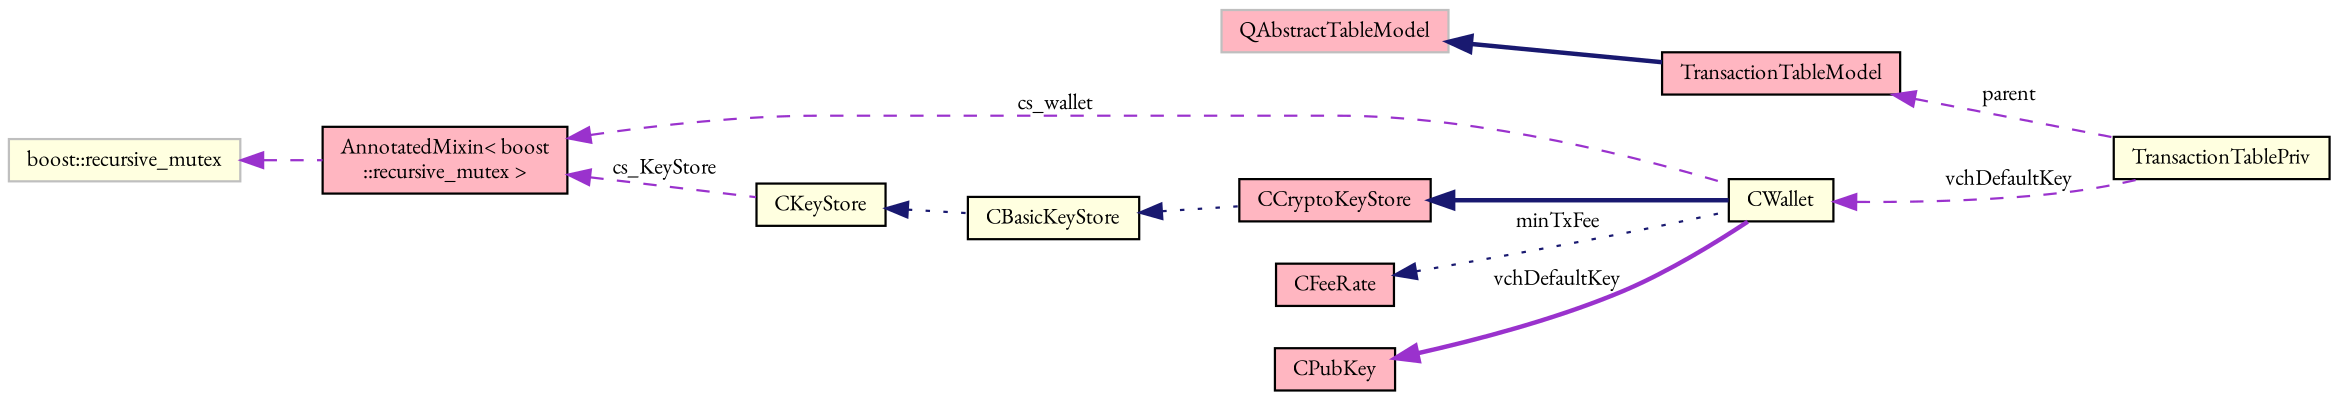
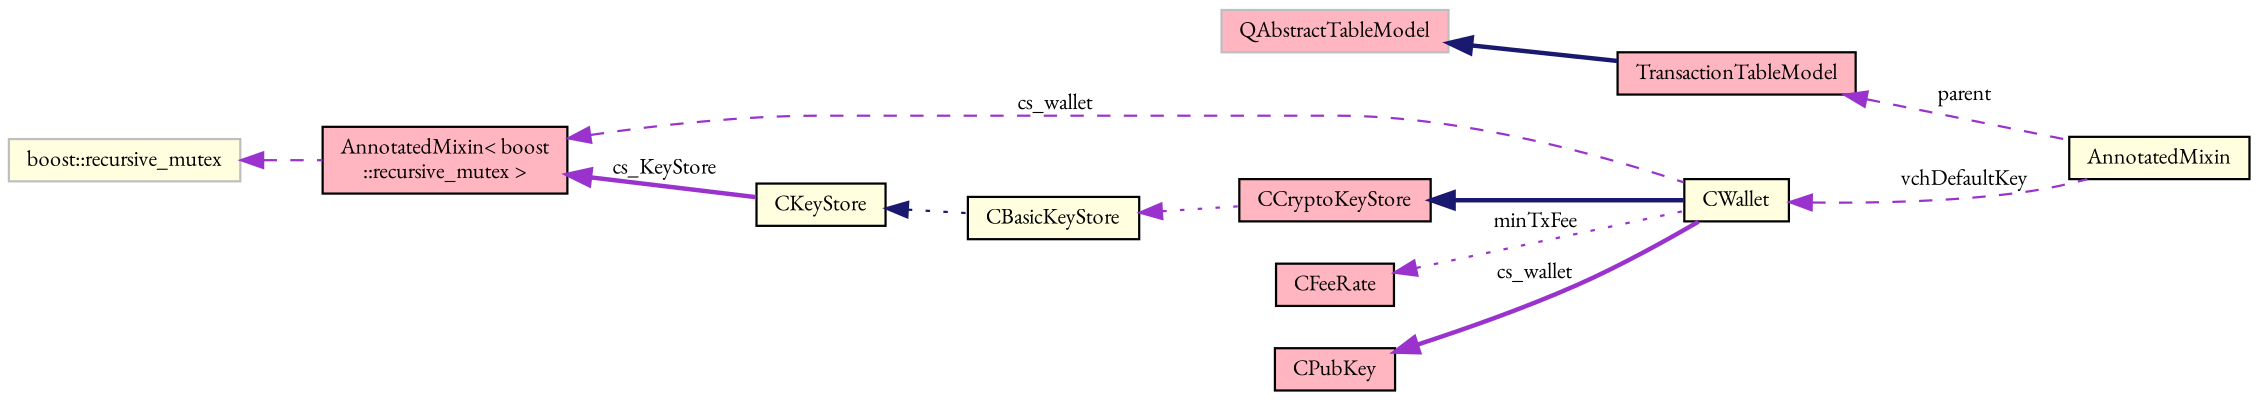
node "TransactionTablePriv": label "TransactionTablePriv" -> "AnnotatedMixin"
edge "CKeyStore" -> "AnnotatedMixin< boost ::recursive_mutex >": style dashed -> bold
edge "CCryptoKeyStore" -> "CBasicKeyStore": color midnightblue -> darkorchid3
edge "CWallet" -> "CFeeRate": color midnightblue -> darkorchid3
edge "CWallet" -> "CPubKey": label " vchDefaultKey" -> " cs_wallet"
